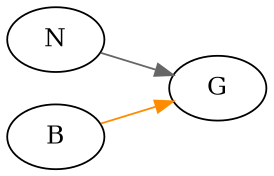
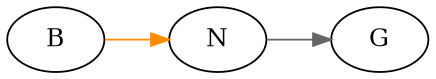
edge "B" -> "G": now "B" -> "N"
